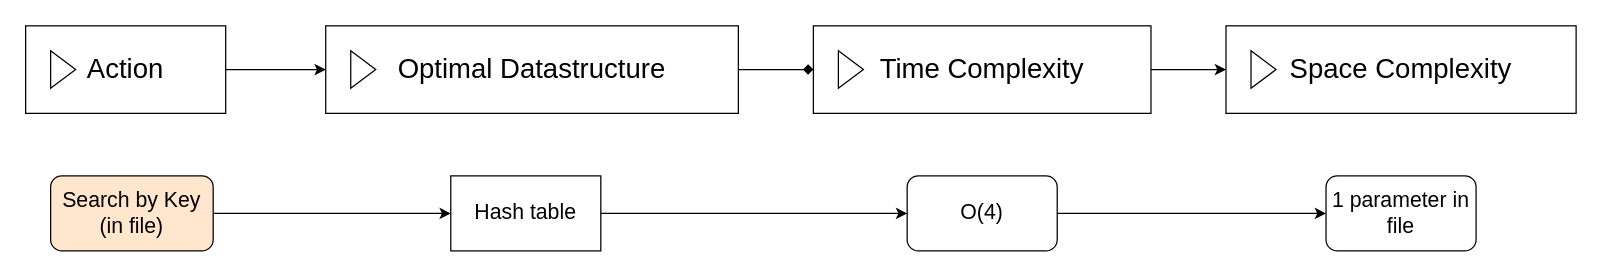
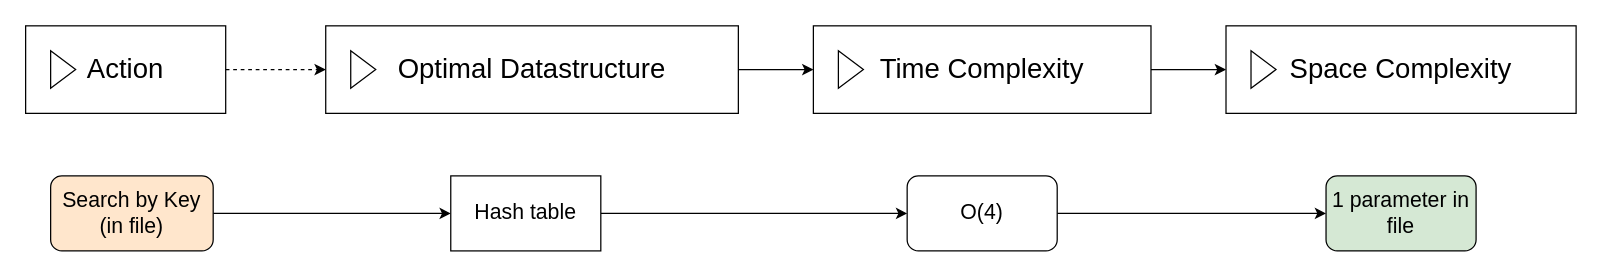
edge "Action" -> "Optimal Datastructure": style solid -> dashed
edge "Optimal Datastructure" -> "Time Complexity": arrowhead diamond -> classic
node "1 parameter in file": fillcolor #ffffff -> #d5e8d4
